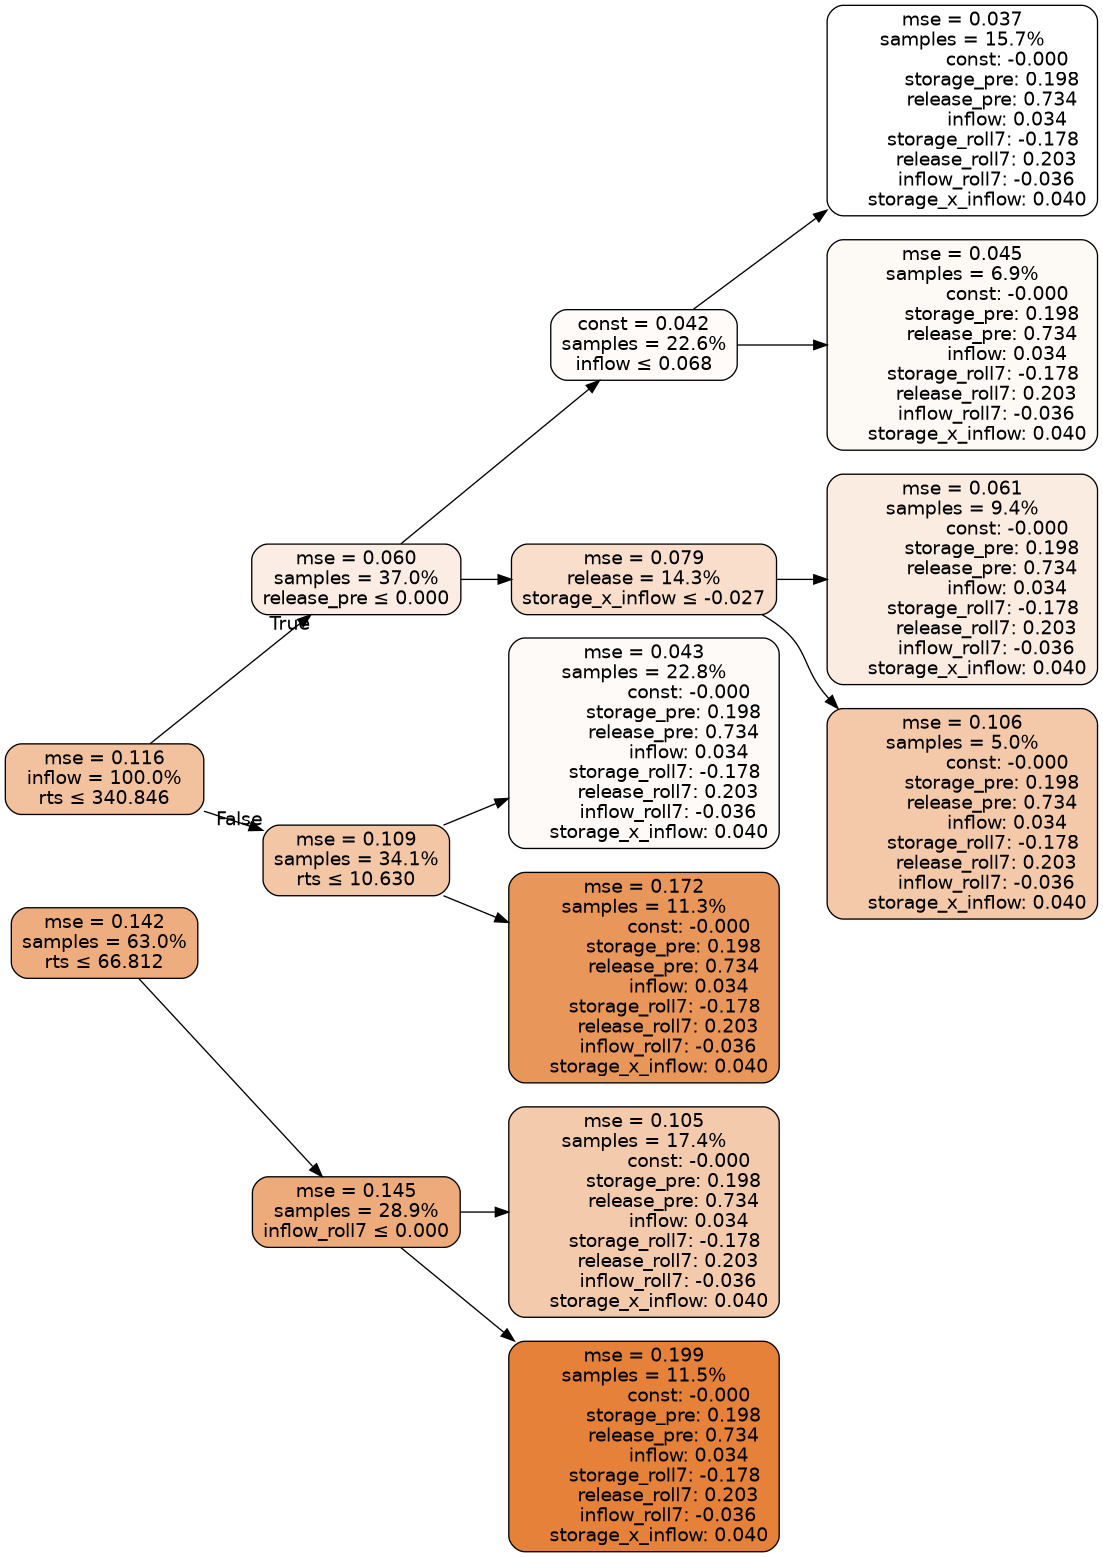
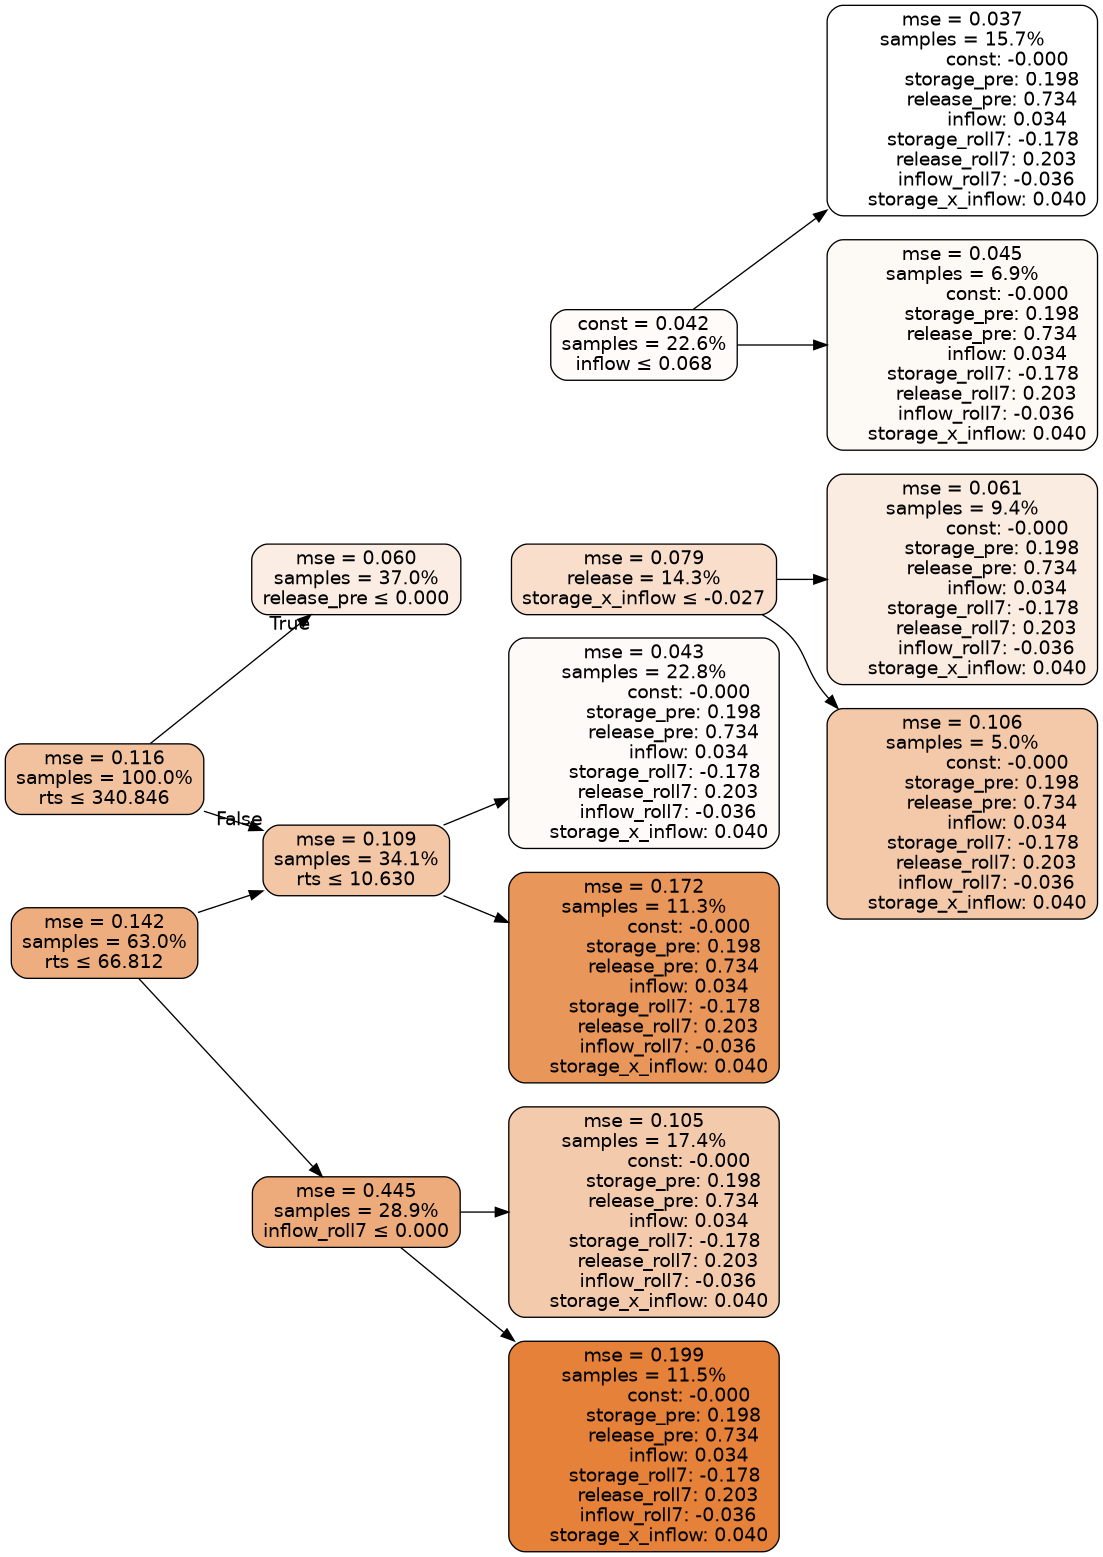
edge "mse = 0.060 samples = 37.0% release_pre ≤ 0.000" -> "const = 0.042 samples = 22.6% inflow ≤ 0.068": removed
edge "mse = 0.060 samples = 37.0% release_pre ≤ 0.000" -> "mse = 0.079 release = 14.3% storage_x_inflow ≤ -0.027": removed
node "mse = 0.116 inflow = 100.0% rts ≤ 340.846": label "mse = 0.116 inflow = 100.0% rts ≤ 340.846" -> "mse = 0.116 samples = 100.0% rts ≤ 340.846"
edge "mse = 0.142 samples = 63.0% rts ≤ 66.812" -> "mse = 0.109 samples = 34.1% rts ≤ 10.630": added
node "mse = 0.145 samples = 28.9% inflow_roll7 ≤ 0.000": label "mse = 0.145 samples = 28.9% inflow_roll7 ≤ 0.000" -> "mse = 0.445 samples = 28.9% inflow_roll7 ≤ 0.000"
